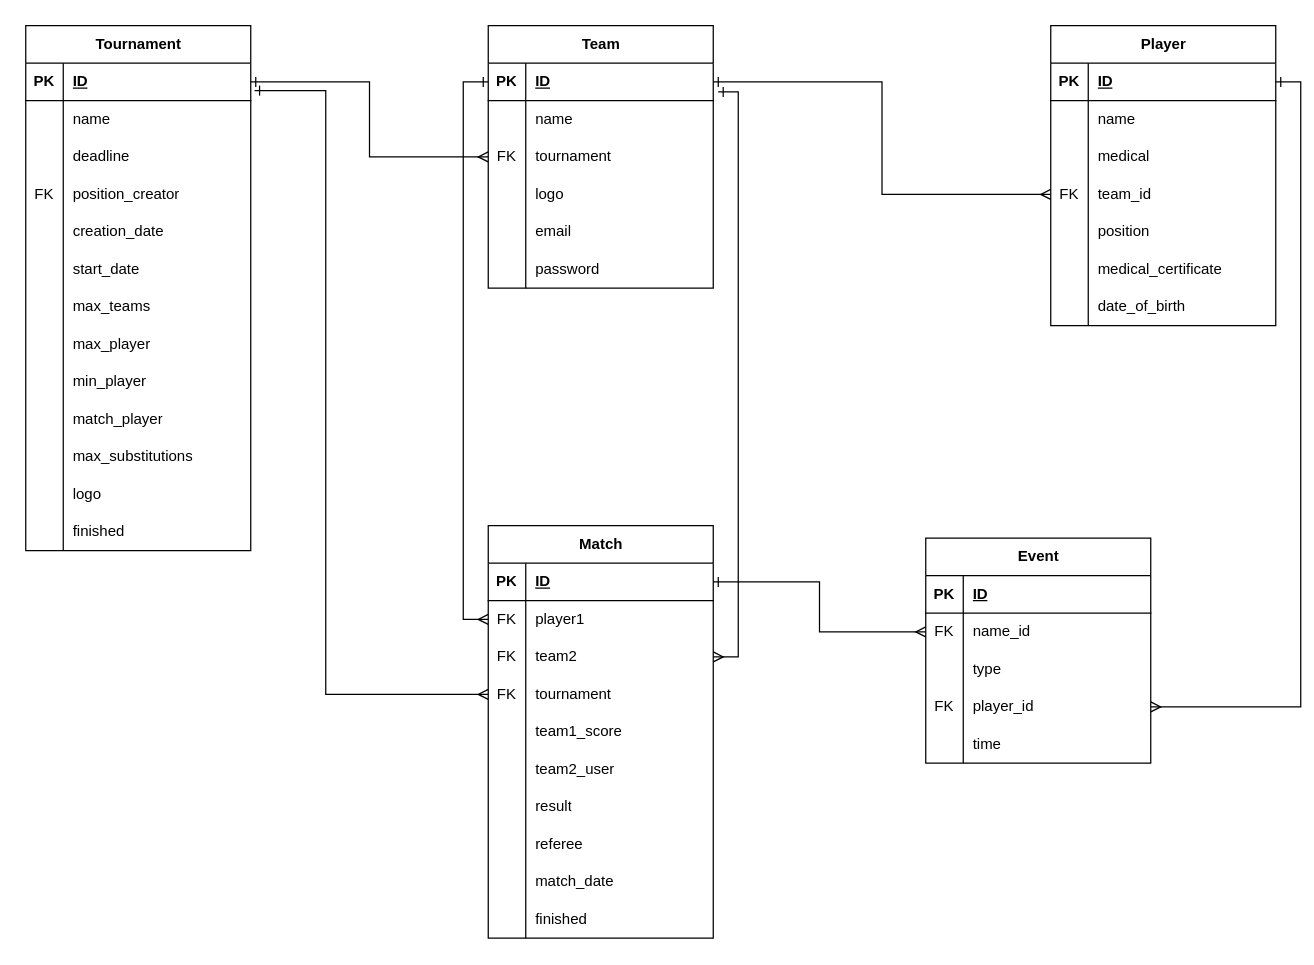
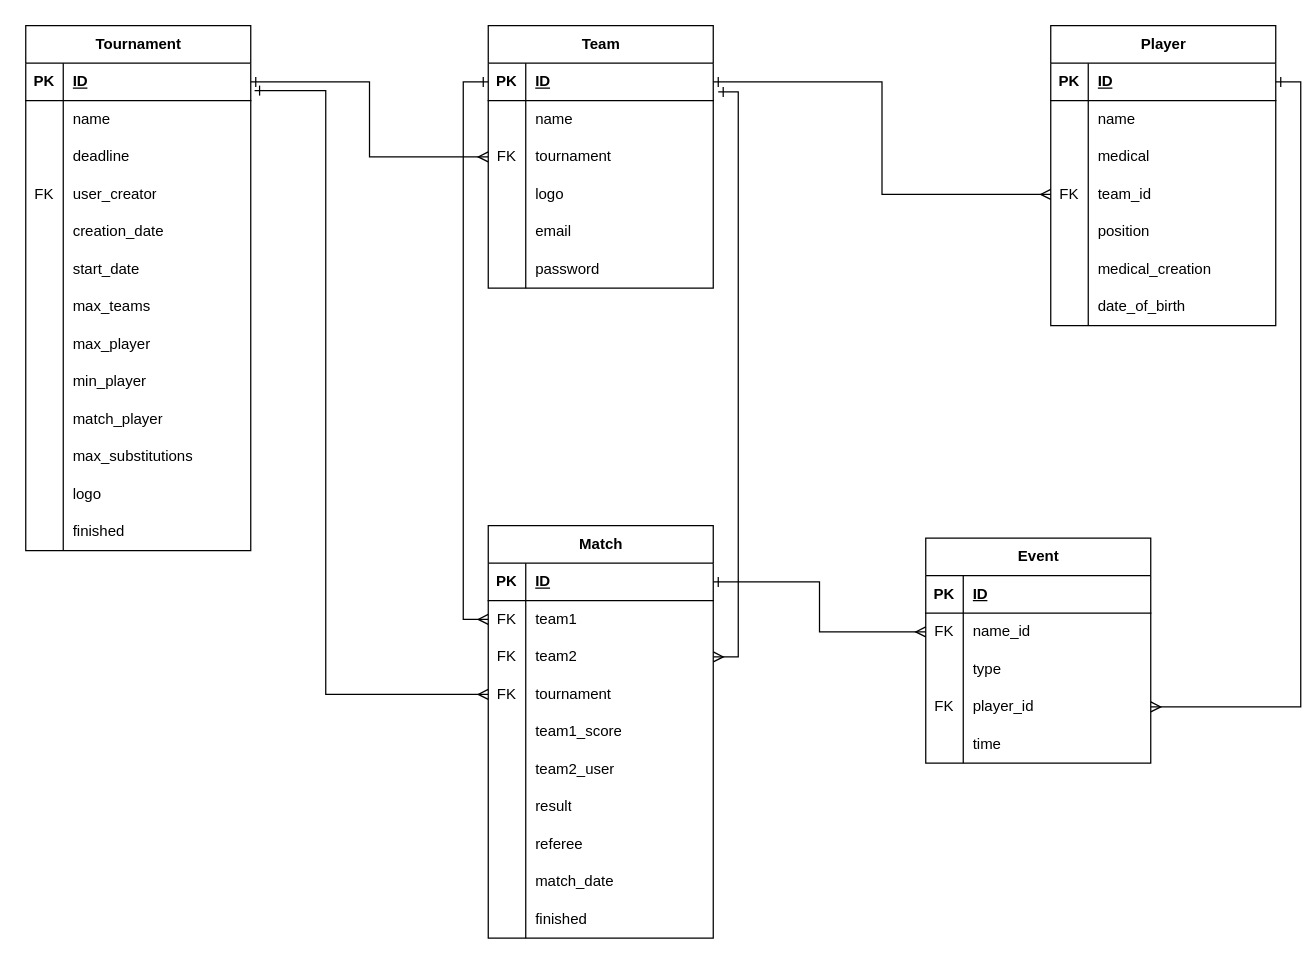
node "position_creator": label "position_creator" -> "user_creator"
node "medical_certificate": label "medical_certificate" -> "medical_creation"
node "player1": label "player1" -> "team1"
